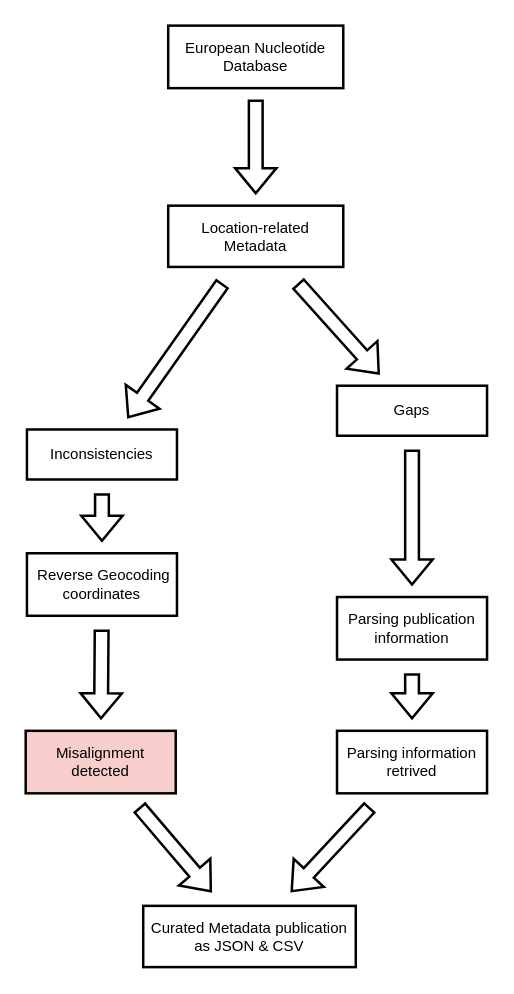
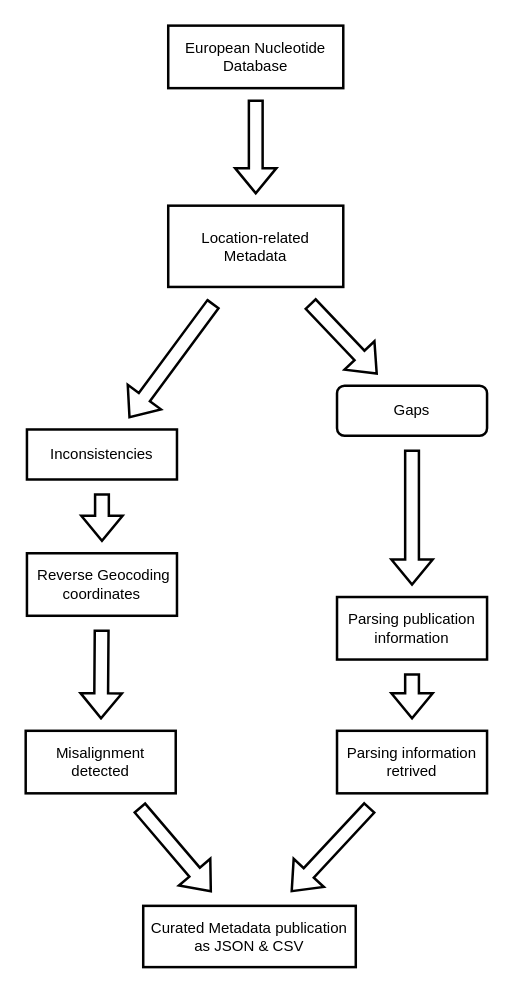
node "Location-related Metadata": size 175x61 -> 175x81
node "Gaps": shape rectangle -> rounded rectangle
node "Misalignment detected": fillcolor #f8cecc -> #ffffff
